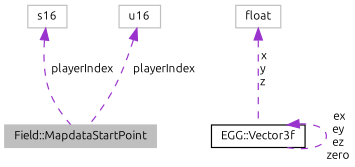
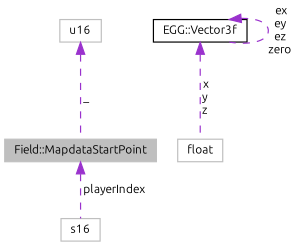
edge "Field::MapdataStartPoint" -> "u16": label " playerIndex" -> " _"
edge "EGG::Vector3f" -> "float": reversed
edge "Field::MapdataStartPoint" -> "s16": reversed
